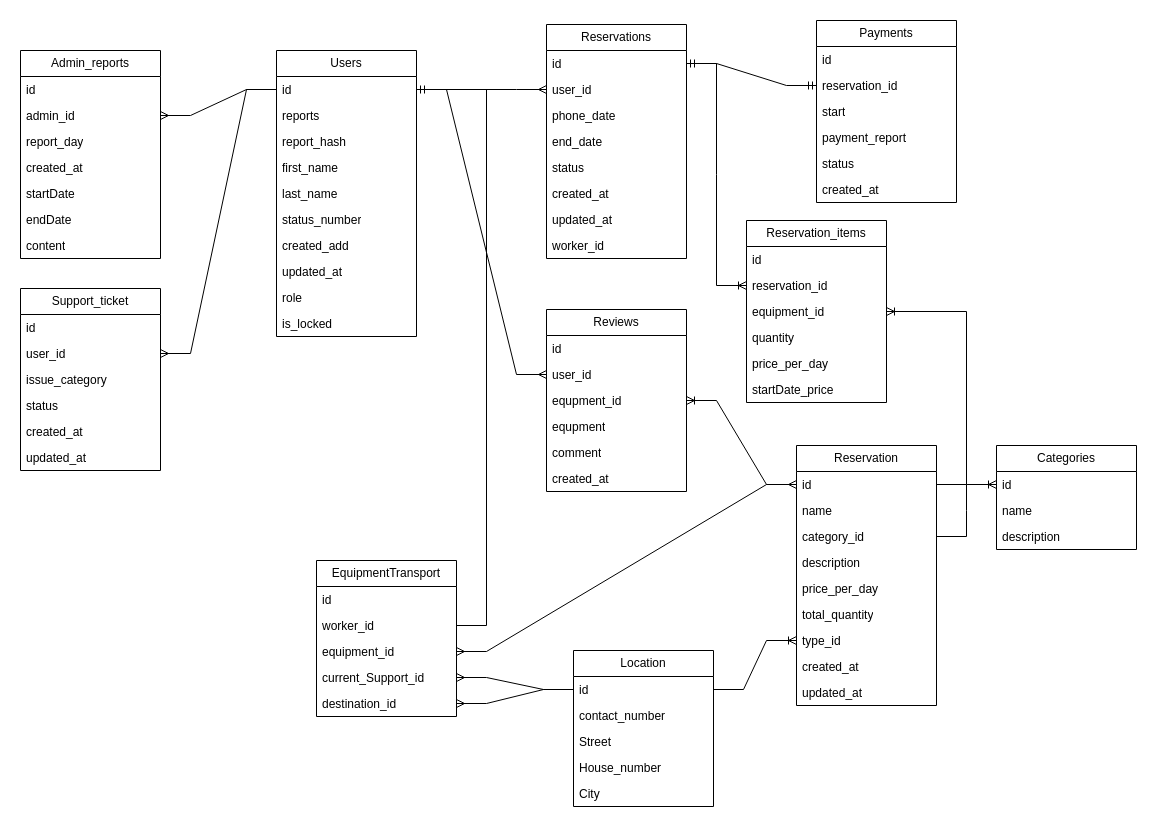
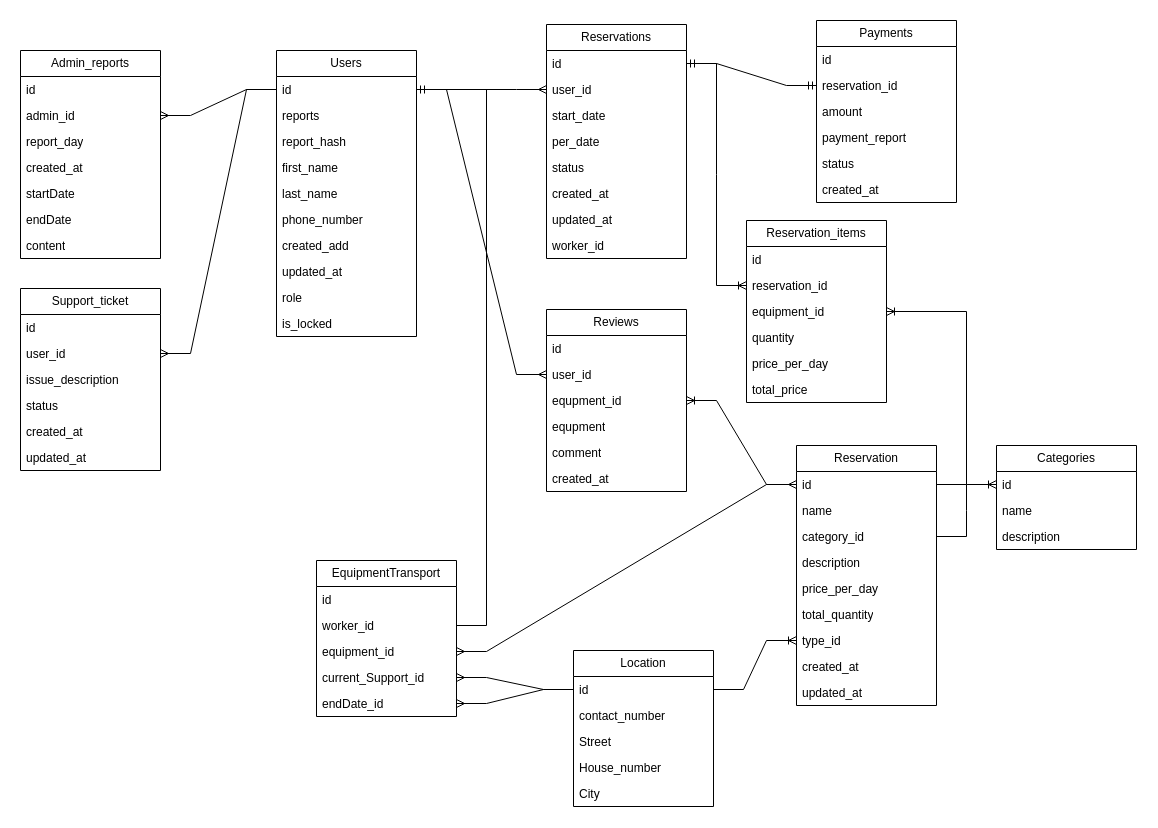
node "start": label "start" -> "amount"
node "phone_date": label "phone_date" -> "start_date"
node "end_date": label "end_date" -> "per_date"
node "status_number": label "status_number" -> "phone_number"
node "issue_category": label "issue_category" -> "issue_description"
node "startDate_price": label "startDate_price" -> "total_price"
node "destination_id": label "destination_id" -> "endDate_id"
